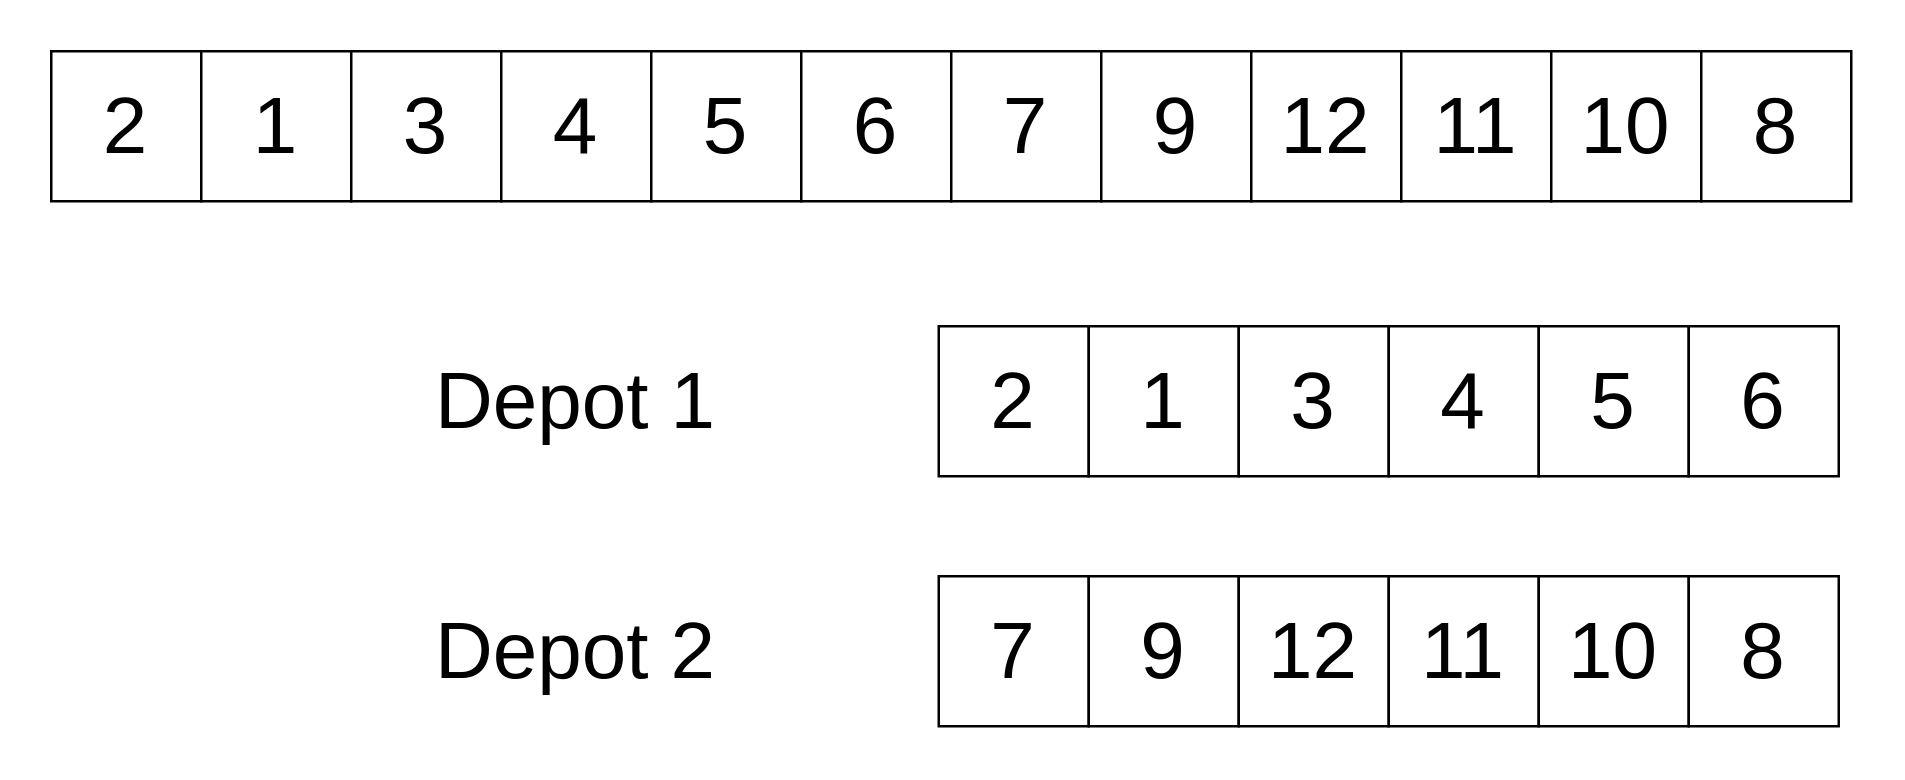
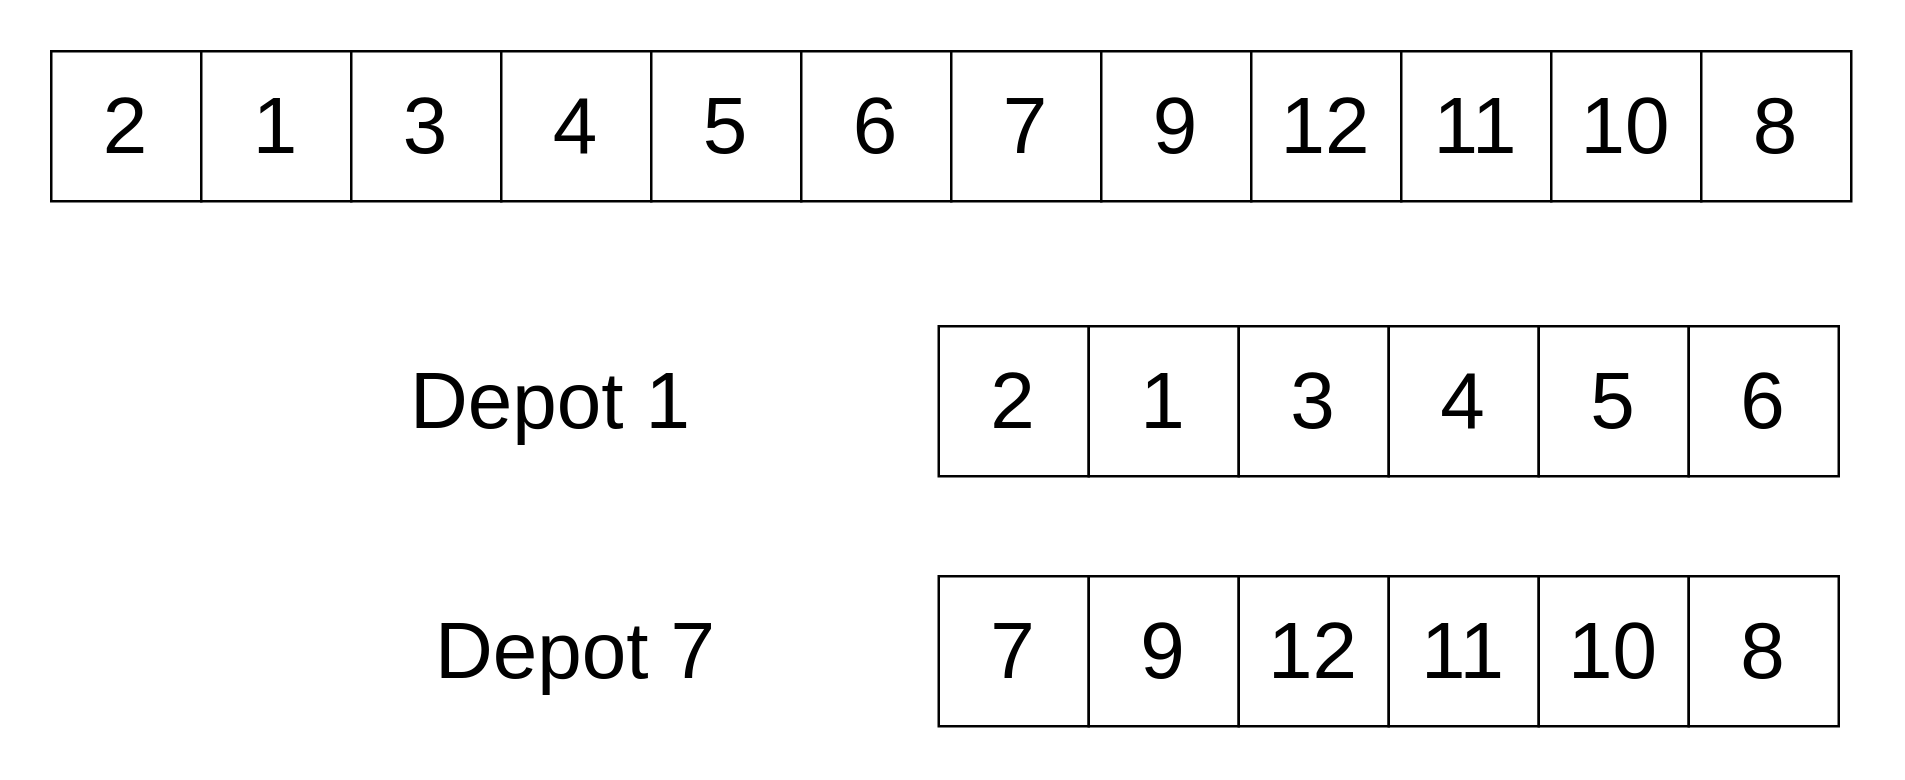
node "Depot 1": moved (576, 401) -> (551, 401)
node "Depot 2": label "Depot 2" -> "Depot 7"
